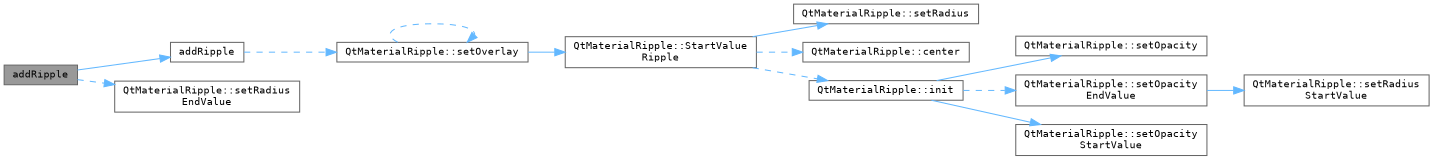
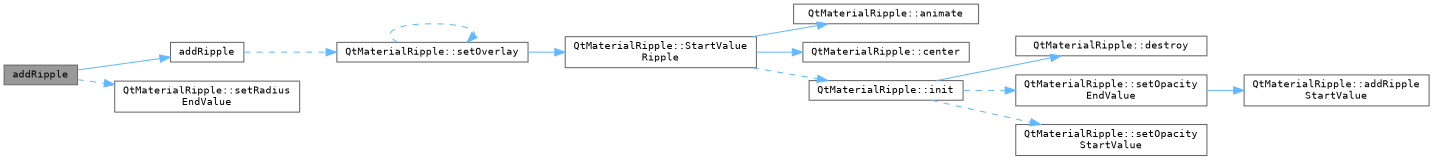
node "QtMaterialRipple::setRadius": label "QtMaterialRipple::setRadius" -> "QtMaterialRipple::animate"
node "QtMaterialRipple::setOpacity": label "QtMaterialRipple::setOpacity" -> "QtMaterialRipple::destroy"
edge "QtMaterialRipple::StartValue Ripple" -> "QtMaterialRipple::center": style dashed -> solid
node "QtMaterialRipple::setRadius StartValue": label "QtMaterialRipple::setRadius StartValue" -> "QtMaterialRipple::addRipple StartValue"
edge "QtMaterialRipple::init" -> "QtMaterialRipple::setOpacity StartValue": style solid -> dashed
